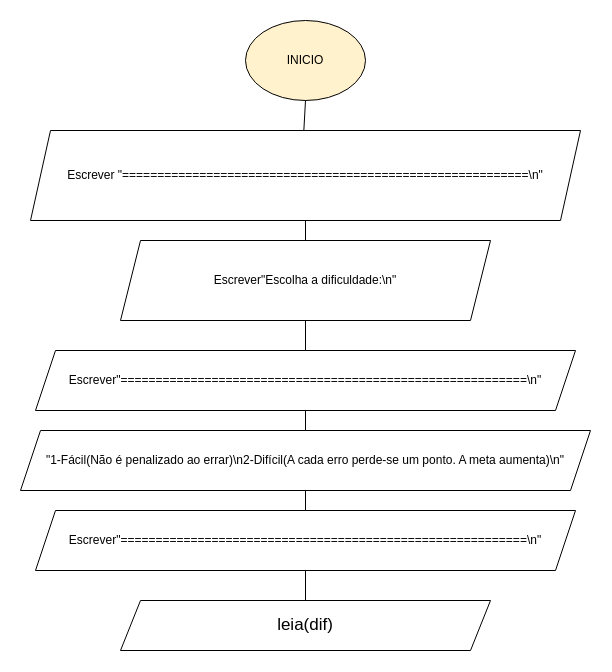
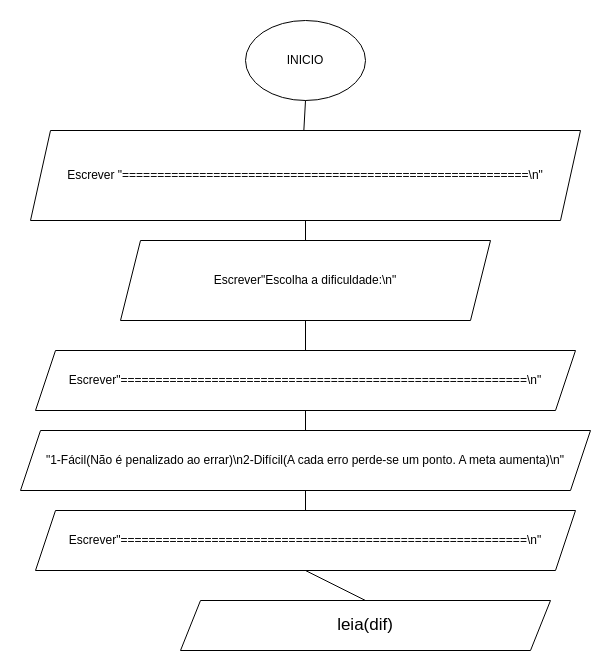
node "INICIO": fillcolor #fff2cc -> #ffffff
node "leia(dif)": moved (306, 626) -> (366, 626)
